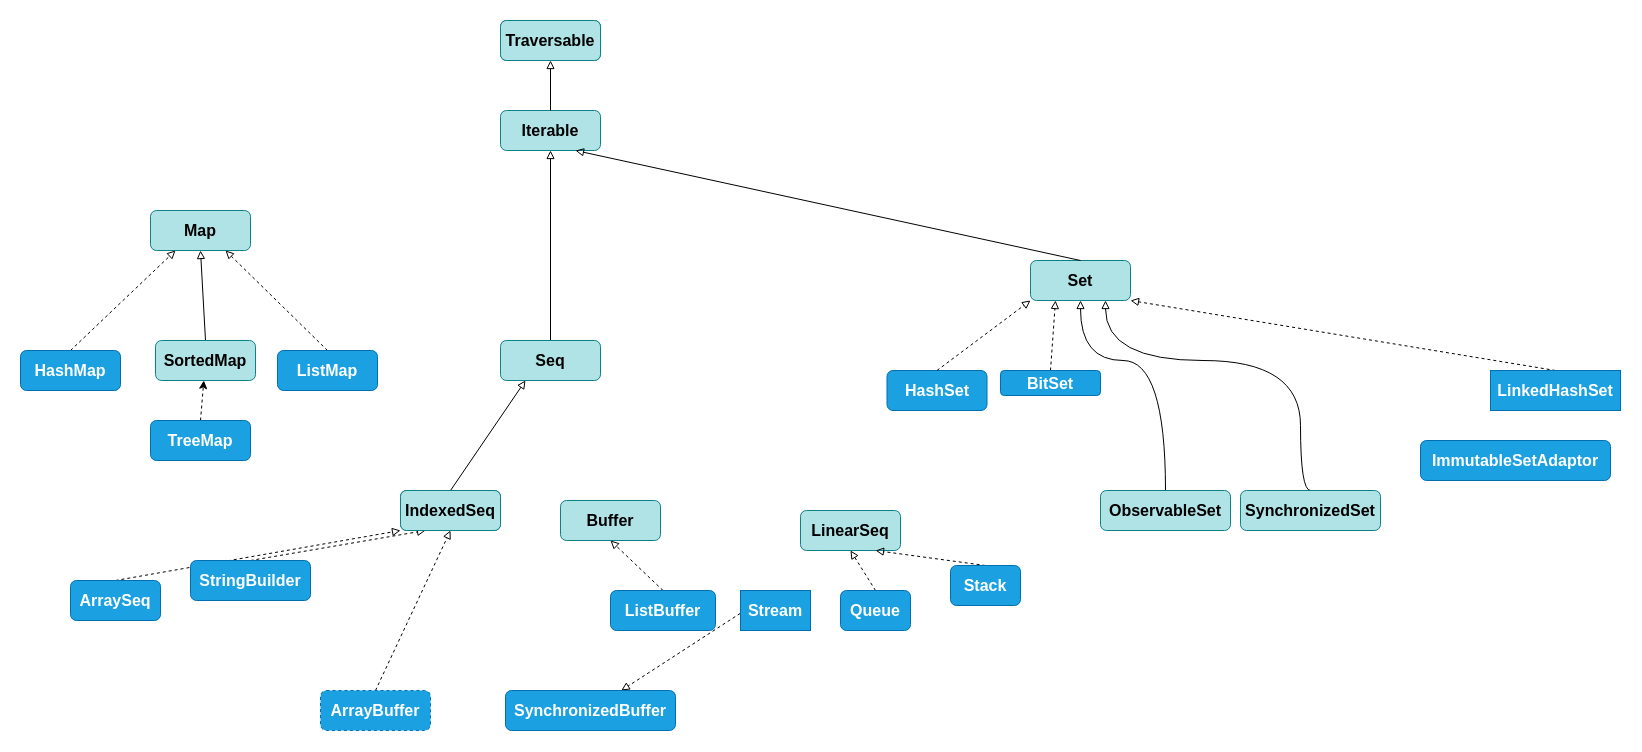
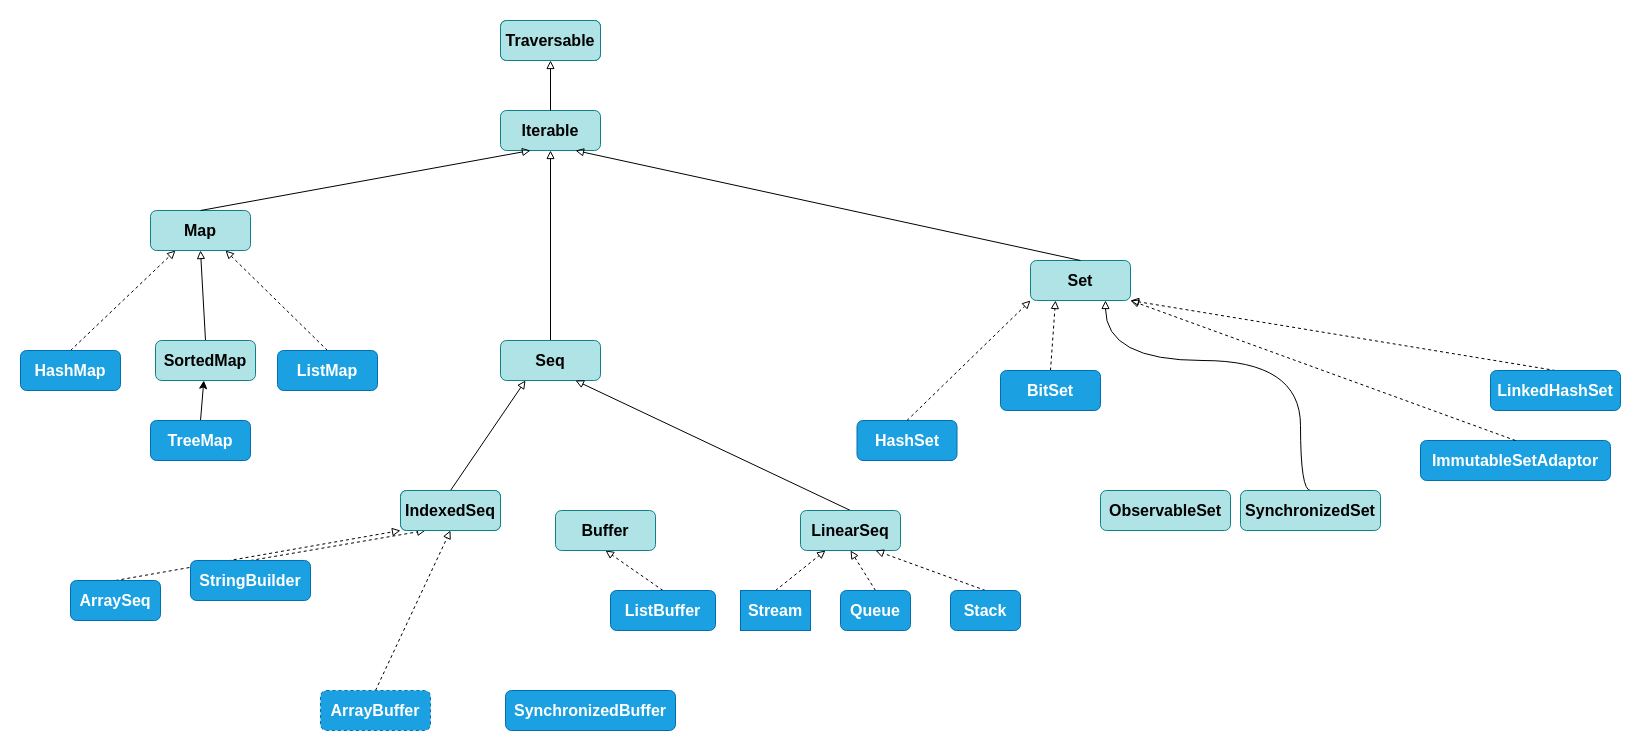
edge "Map" -> "Iterable": added
edge "ImmutableSetAdaptor" -> "Set": added
edge "ObservableSet" -> "Set": removed
node "BitSet": size 100x25 -> 100x40
node "HashSet": moved (937, 391) -> (907, 441)
node "LinkedHashSet": shape rectangle -> rounded rectangle
edge "TreeMap" -> "SortedMap": style dashed -> solid
edge "LinearSeq" -> "Seq": added
node "Buffer": moved (611, 521) -> (606, 531)
node "Stack": moved (986, 586) -> (986, 611)
edge "Stream" -> "SynchronizedBuffer": now "Stream" -> "LinearSeq"
